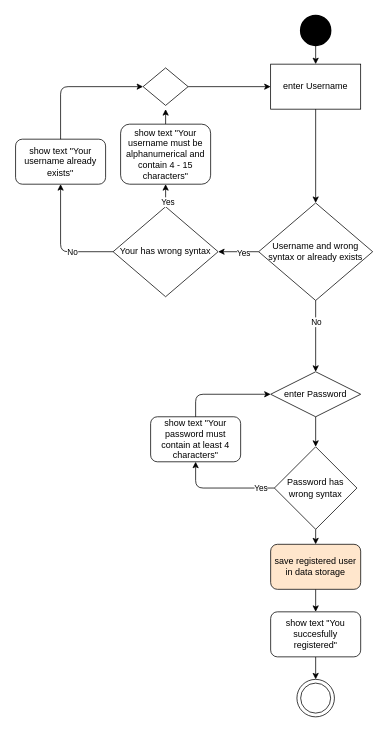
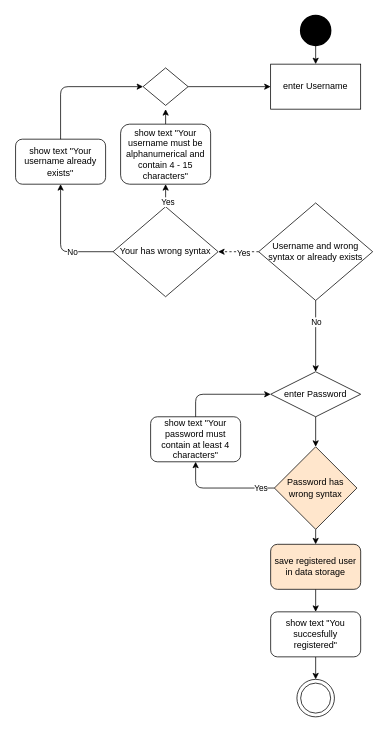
edge "enter Username" -> "Username and wrong syntax or already exists": removed
edge "Username and wrong syntax or already exists" -> "Your has wrong syntax": style solid -> dashed
node "Password has wrong syntax": fillcolor #ffffff -> #ffe6cc
